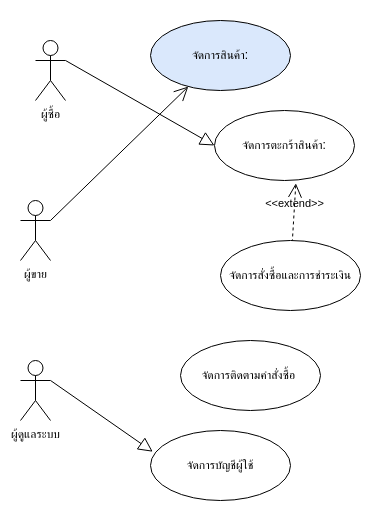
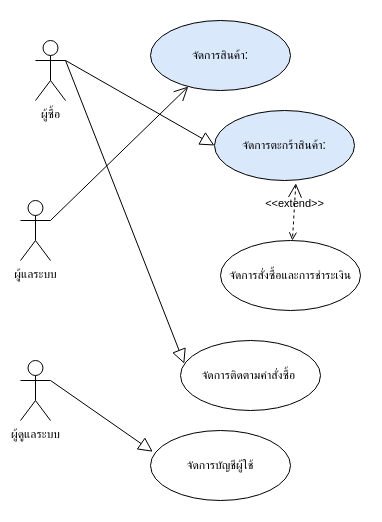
node "จัดการตะกร้าสินค้า:": fillcolor #ffffff -> #dae8fc
edge "ผู้ซื้อ" -> "จัดการติดตามคำสั่งซื้อ": added
edge "จัดการสั่งซื้อและการชำระเงิน" -> "จัดการตะกร้าสินค้า:": arrowhead none -> open
node "ผู้ขาย": label "ผู้ขาย" -> "ผู้แลระบบ"
